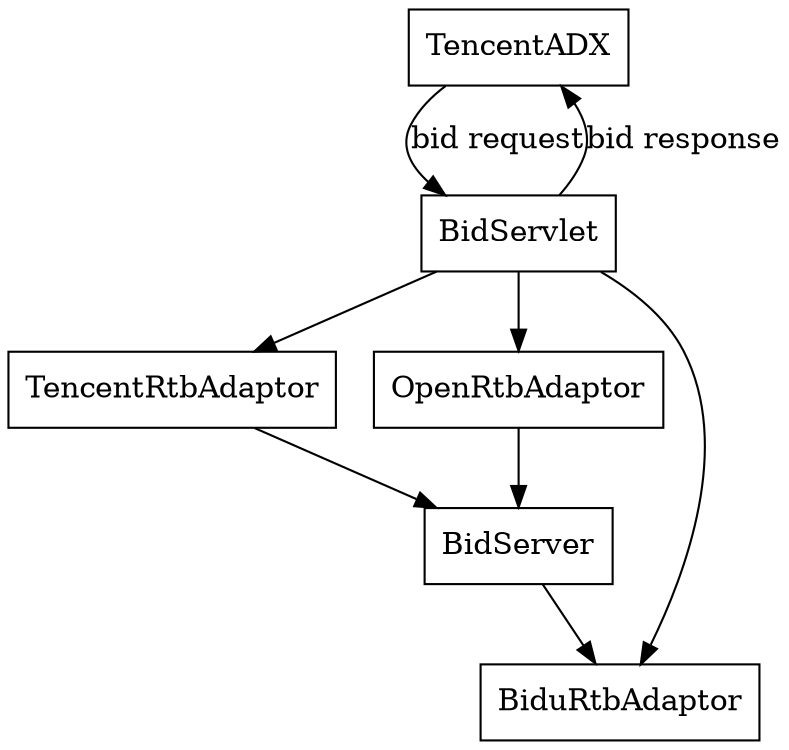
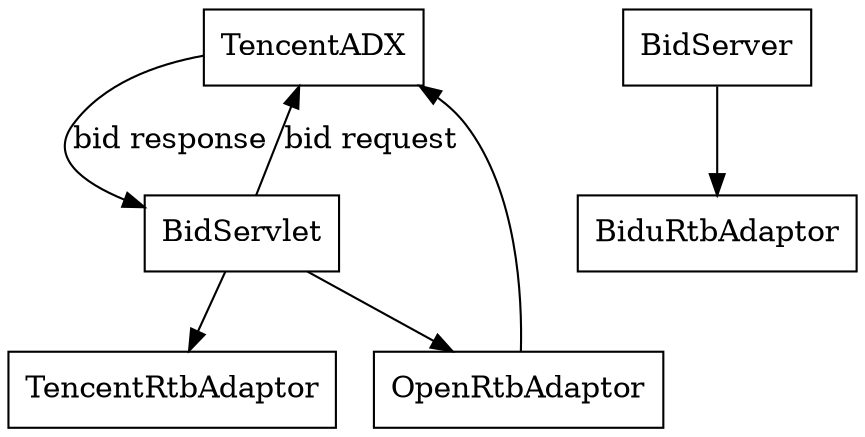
edge "TencentADX" -> "BidServlet": label "bid request" -> "bid response"
edge "BidServlet" -> "TencentADX": label "bid response" -> "bid request"
edge "BidServlet" -> "BiduRtbAdaptor": removed
edge "OpenRtbAdaptor" -> "BidServer": now "OpenRtbAdaptor" -> "TencentADX"
edge "TencentRtbAdaptor" -> "BidServer": removed
